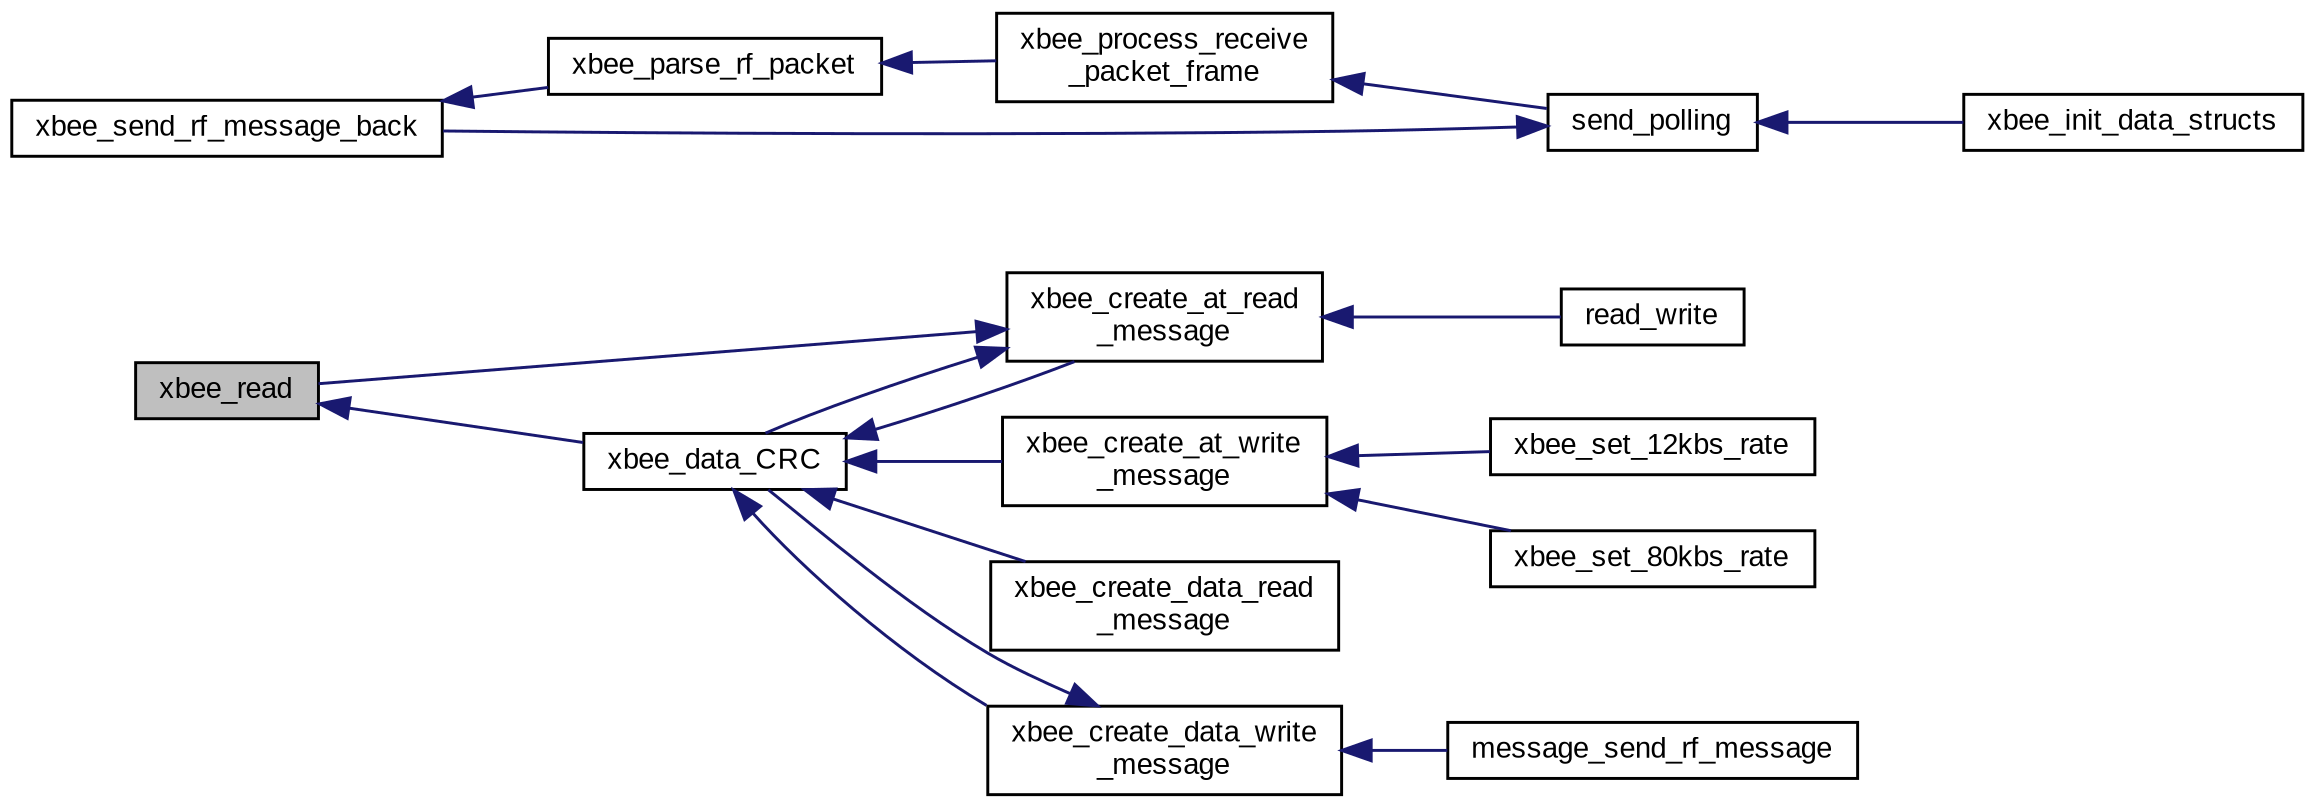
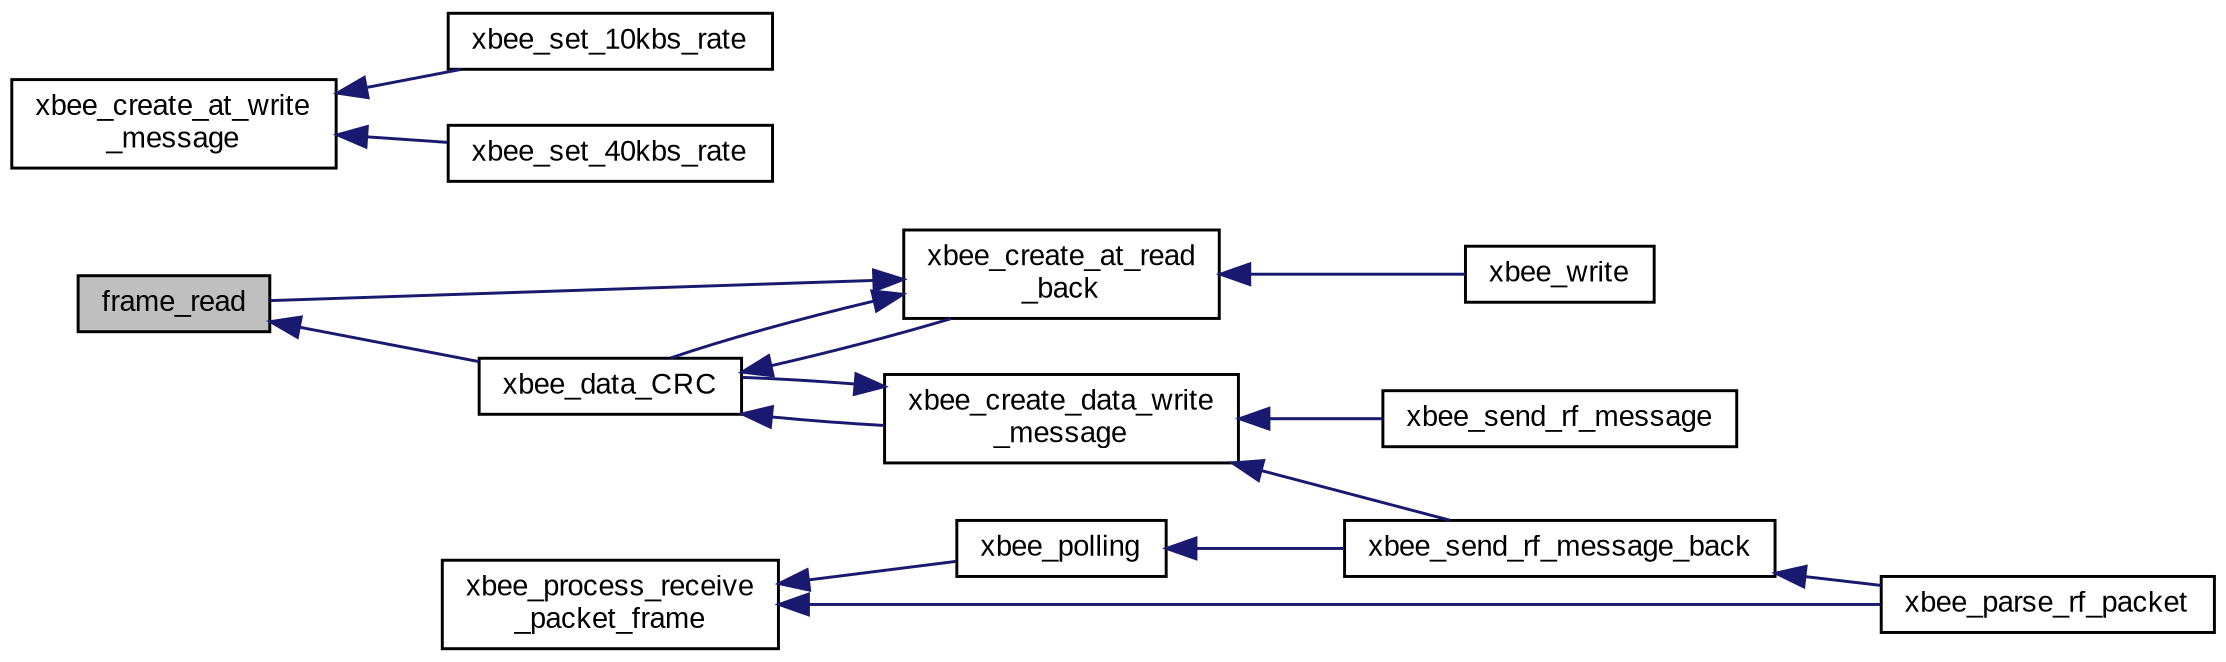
edge "xbee_process_receive _packet_frame" -> "xbee_parse_rf_packet": reversed
node "send_polling": label "send_polling" -> "xbee_polling"
node "xbee_init_data_structs": removed
node "xbee_create_at_read _message": label "xbee_create_at_read _message" -> "xbee_create_at_read _back"
node "read_write": label "read_write" -> "xbee_write"
node "xbee_read": label "xbee_read" -> "frame_read"
node "xbee_set_12kbs_rate": label "xbee_set_12kbs_rate" -> "xbee_set_10kbs_rate"
edge "xbee_create_at_write _message" -> "xbee_data_CRC": removed
edge "xbee_send_rf_message_back" -> "xbee_create_data_write _message": added
node "xbee_set_80kbs_rate": label "xbee_set_80kbs_rate" -> "xbee_set_40kbs_rate"
node "xbee_create_data_read _message": removed
node "message_send_rf_message": label "message_send_rf_message" -> "xbee_send_rf_message"
